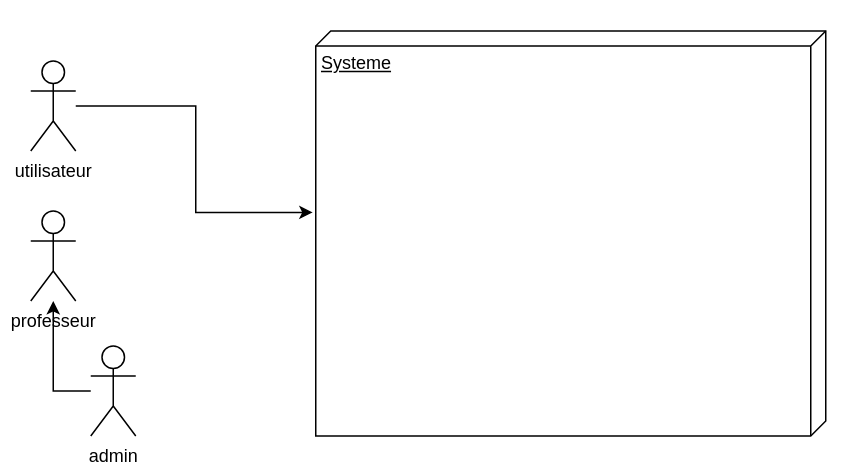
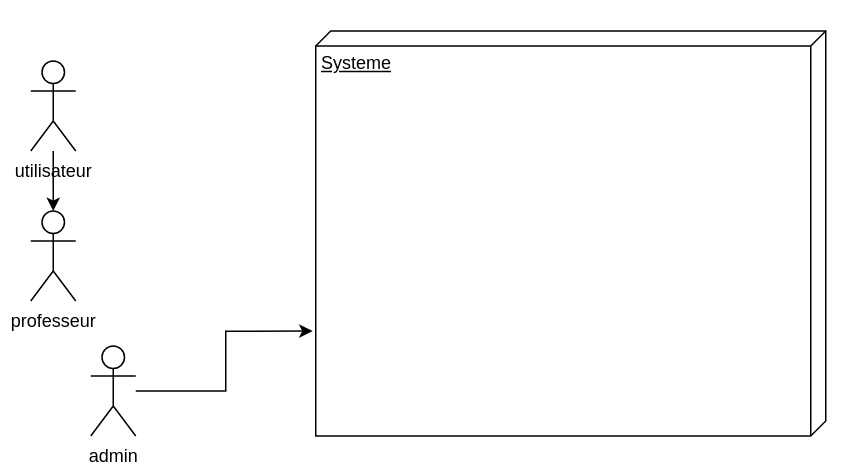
edge "utilisateur" -> "Systeme": now "utilisateur" -> "professeur"
edge "admin" -> "professeur": now "admin" -> "Systeme"
